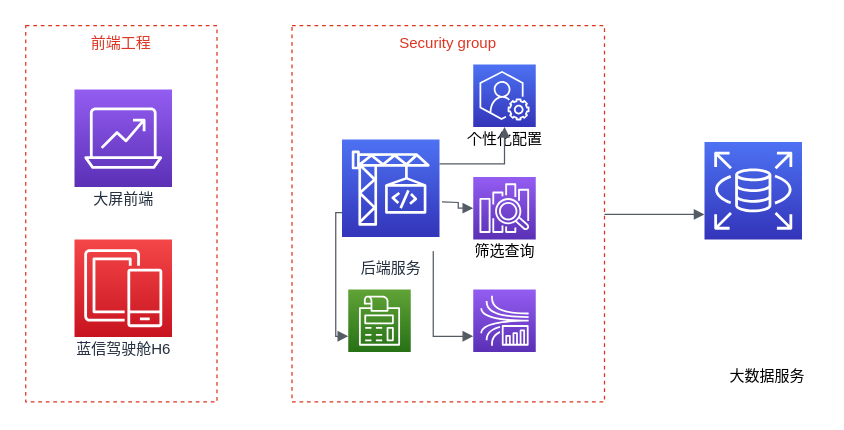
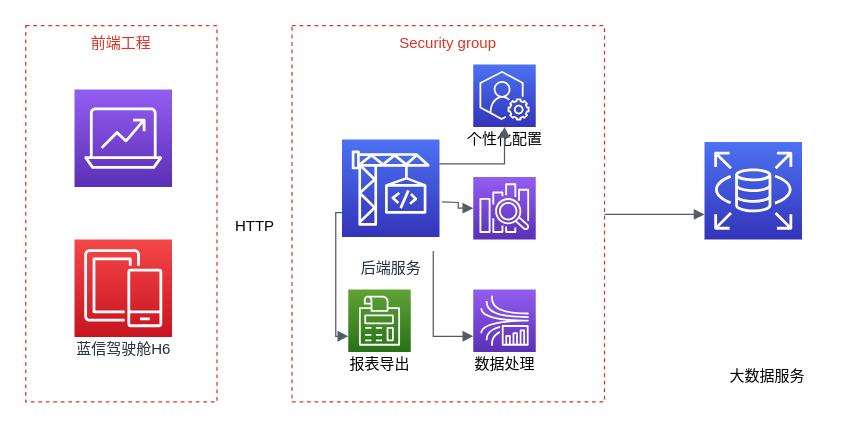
node "大屏前端": removed
node "HTTP": added
node "筛选查询": removed
node "报表导出": added
node "数据处理": added
